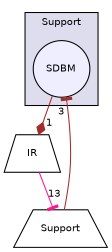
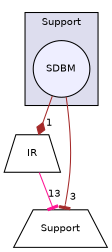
edge "Support" -> "SDBM": reversed
